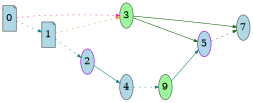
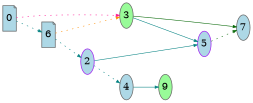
edge "3" -> "5": color darkgreen -> teal
node "1": label "1" -> "6"
edge "9" -> "5": now "2" -> "5"
edge "2" -> "4": style bold -> dotted
edge "4" -> "9": style dotted -> bold
